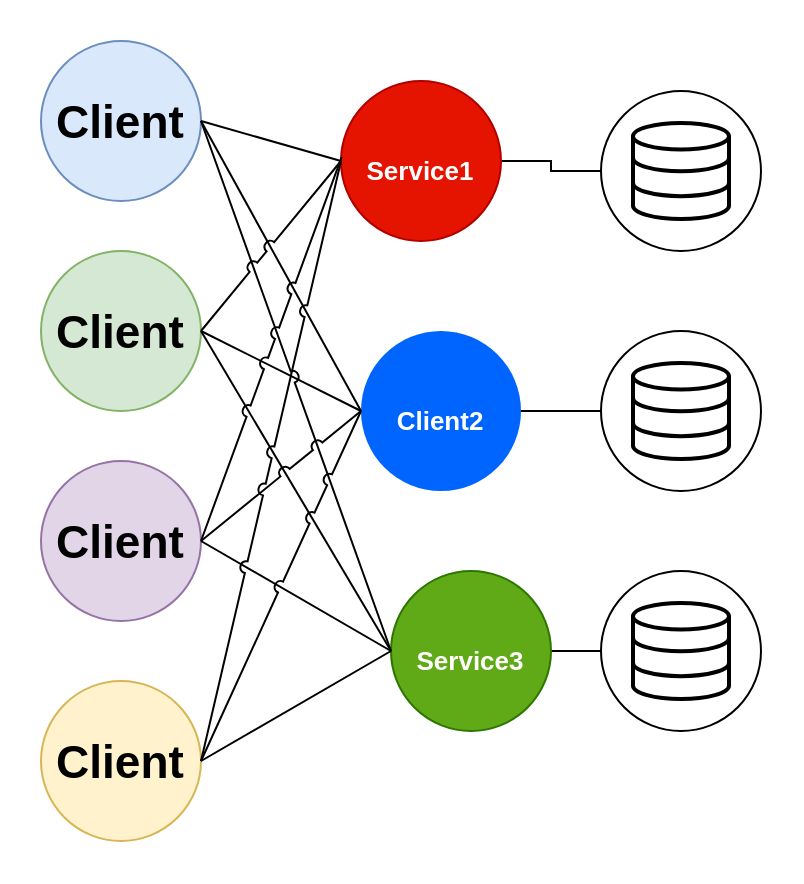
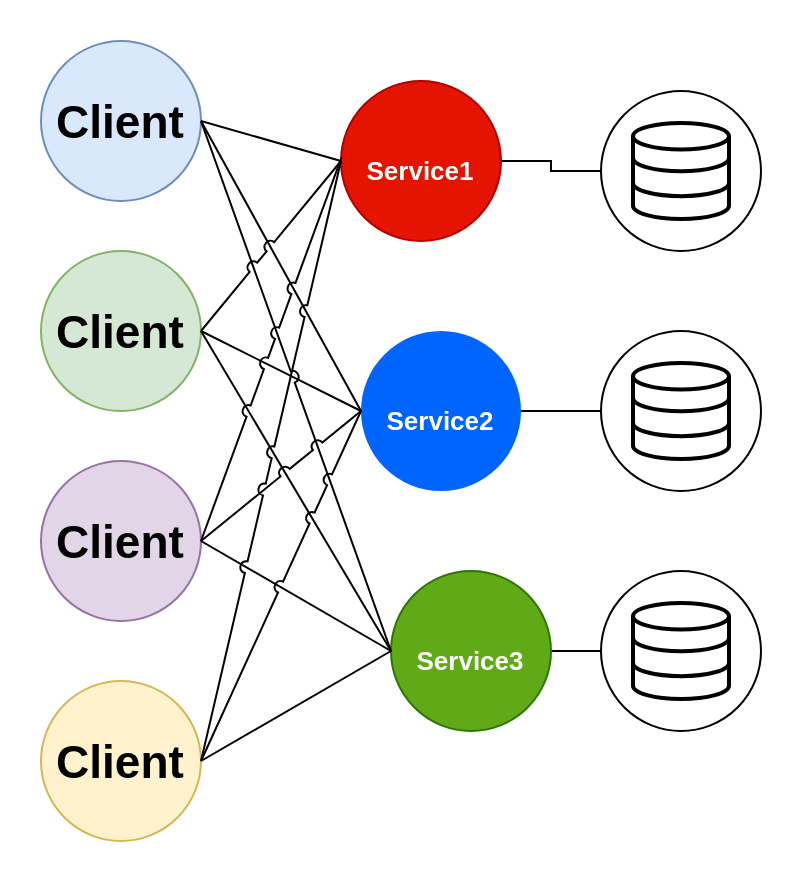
node "Client2": label "Client2" -> "Service2"
